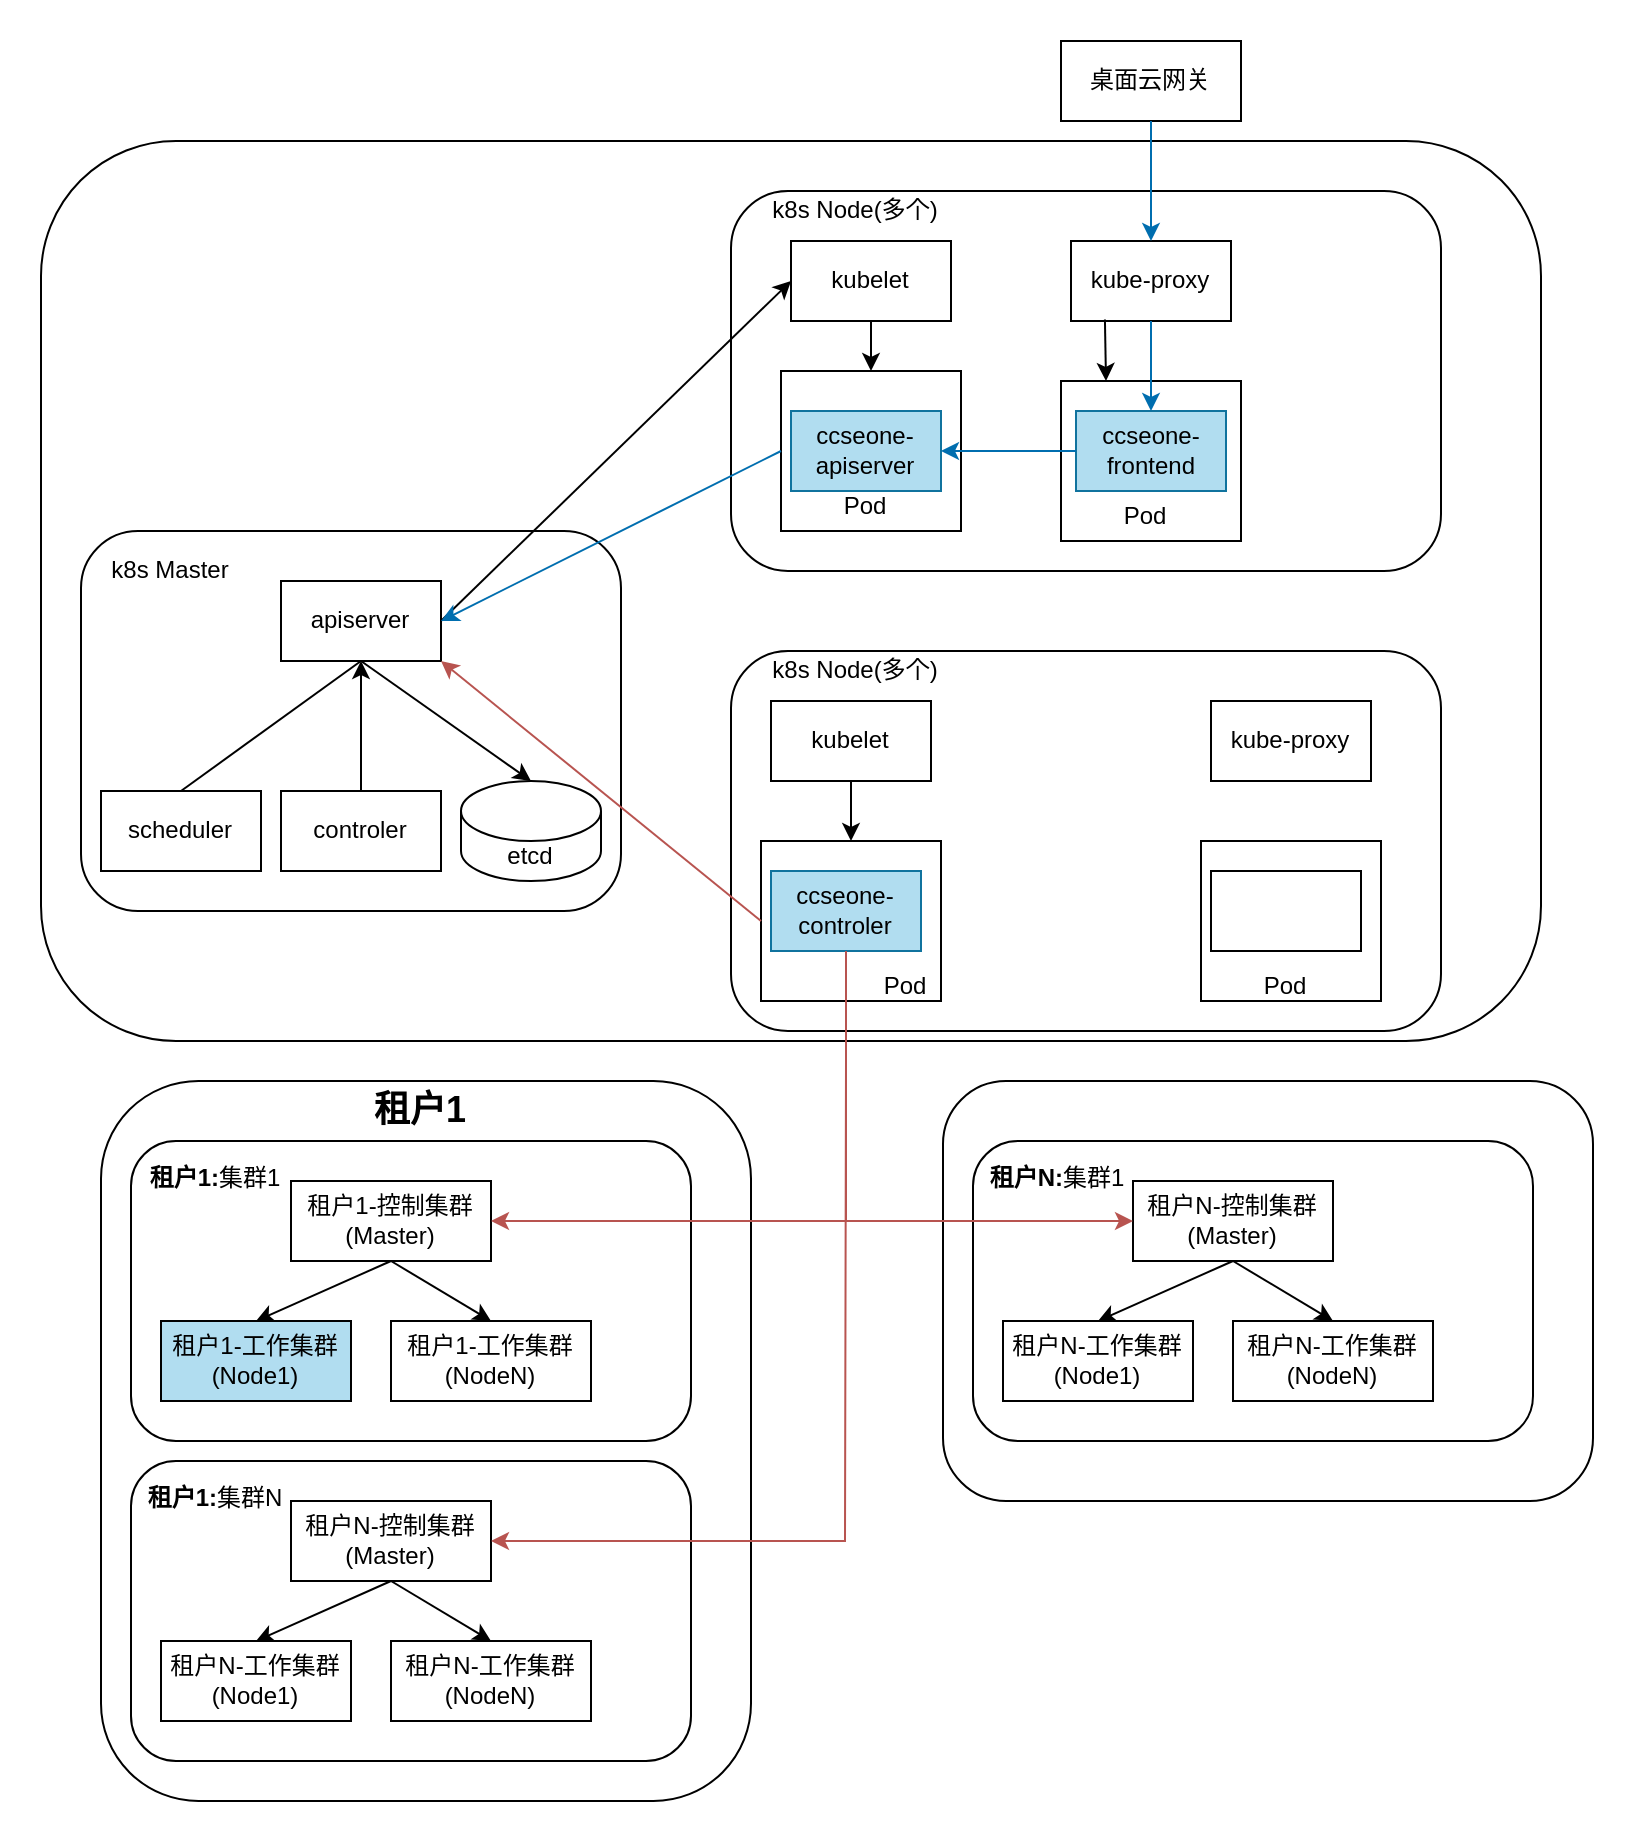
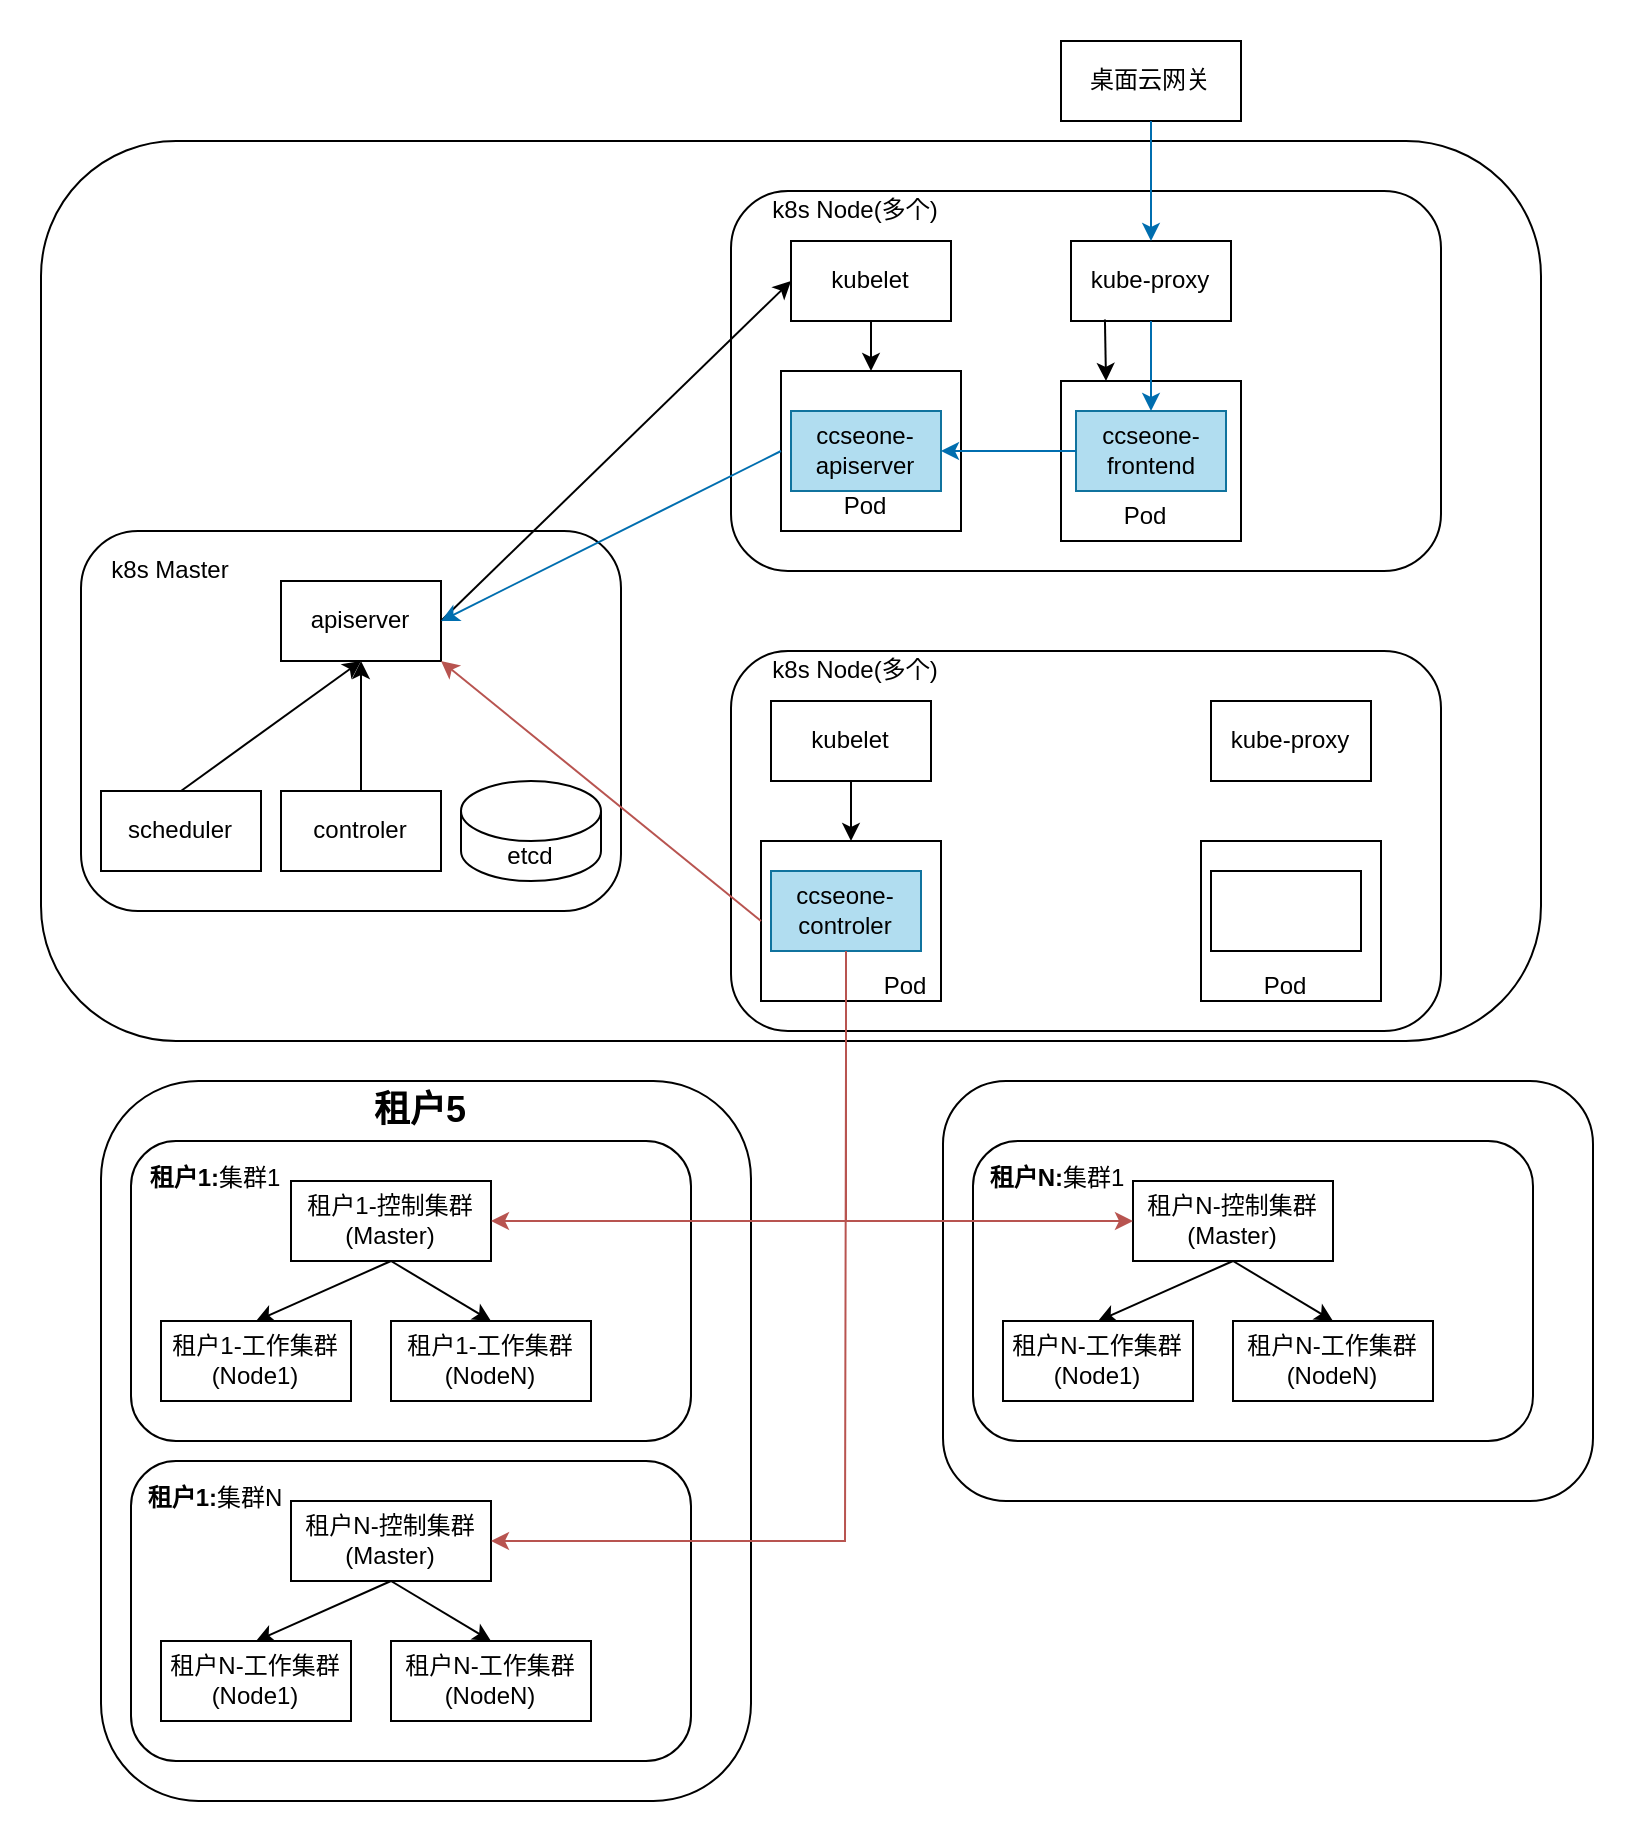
edge "apiserver" -- "scheduler": arrowhead none -> classic
edge "apiserver" -> "etcd": removed
node "租户1": label "租户1" -> "租户5"
node "租户1-工作集群(Node1)": fillcolor #b1ddf0 -> #ffffff
